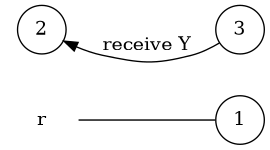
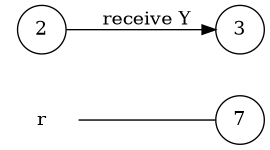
edge "3" -> "2": reversed
node "1": label "1" -> "7"
